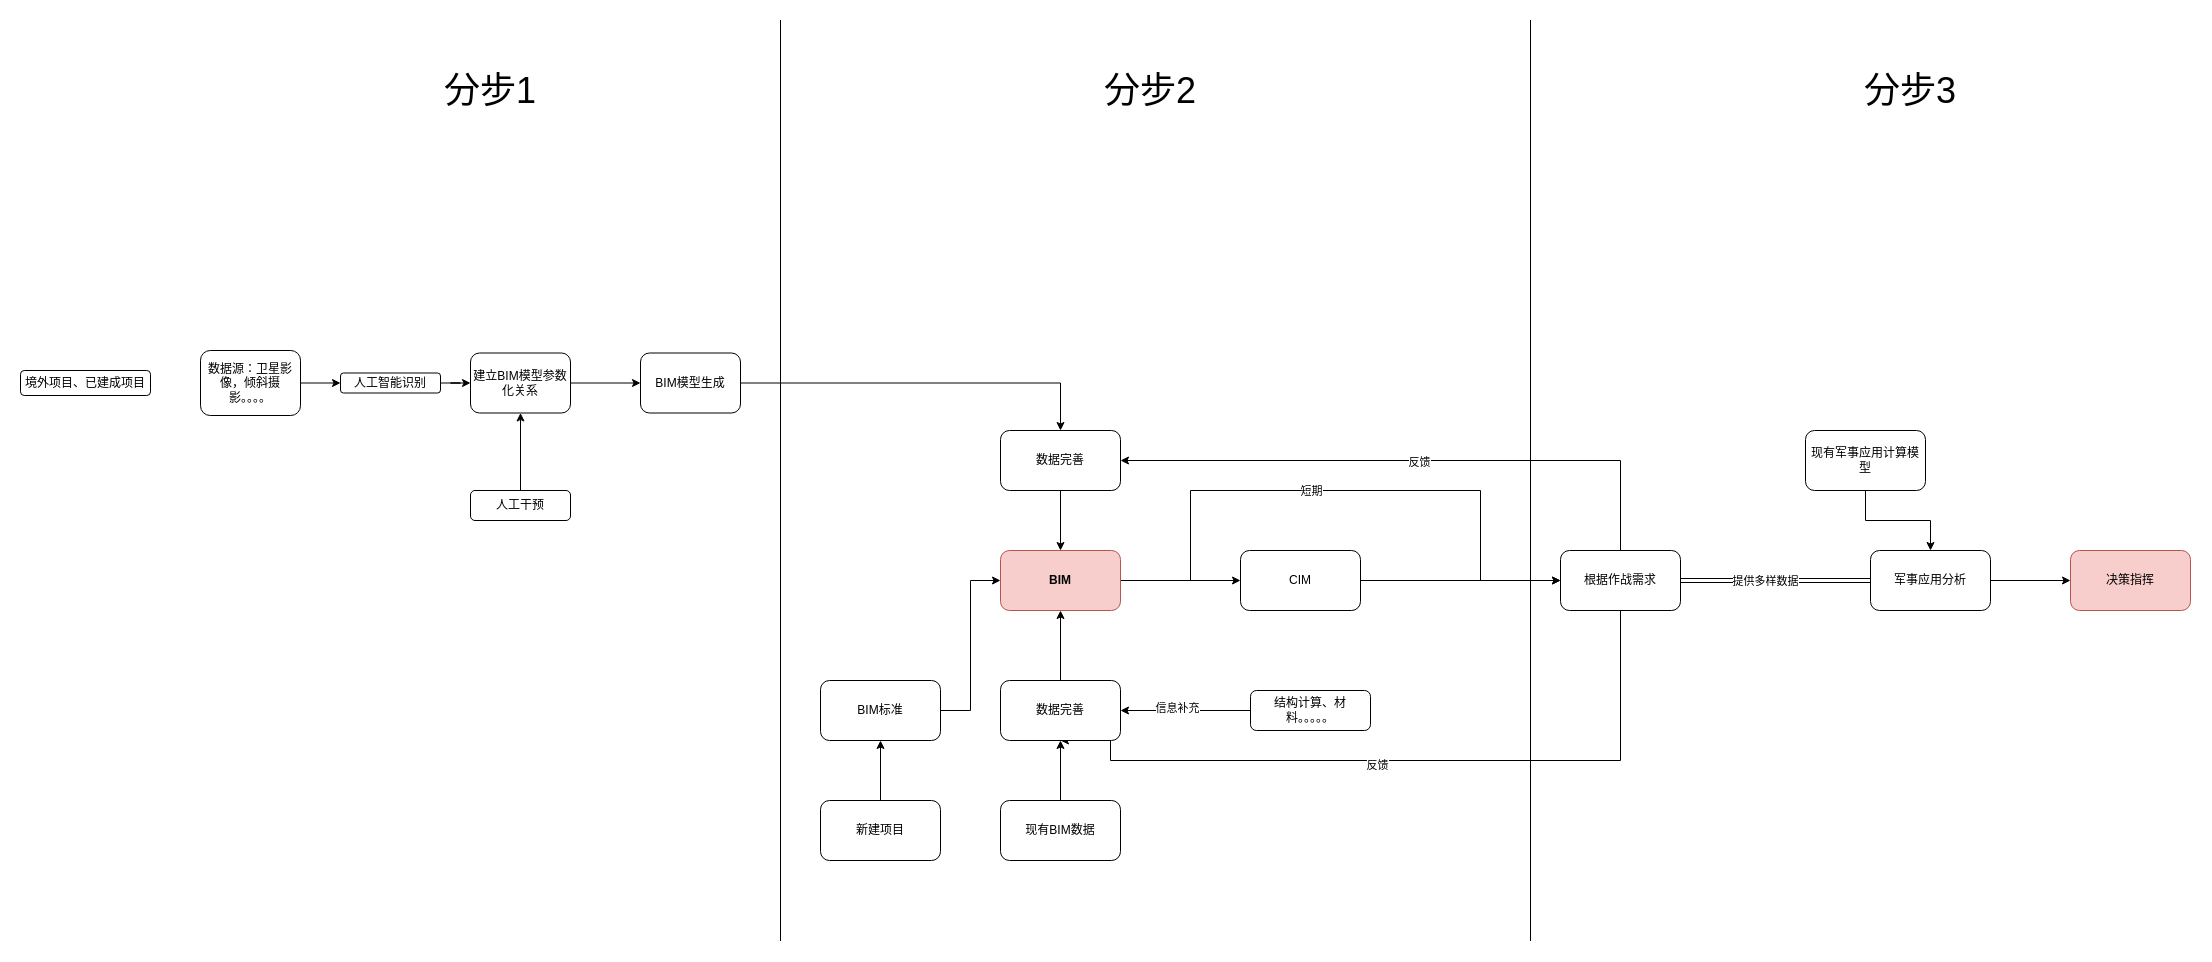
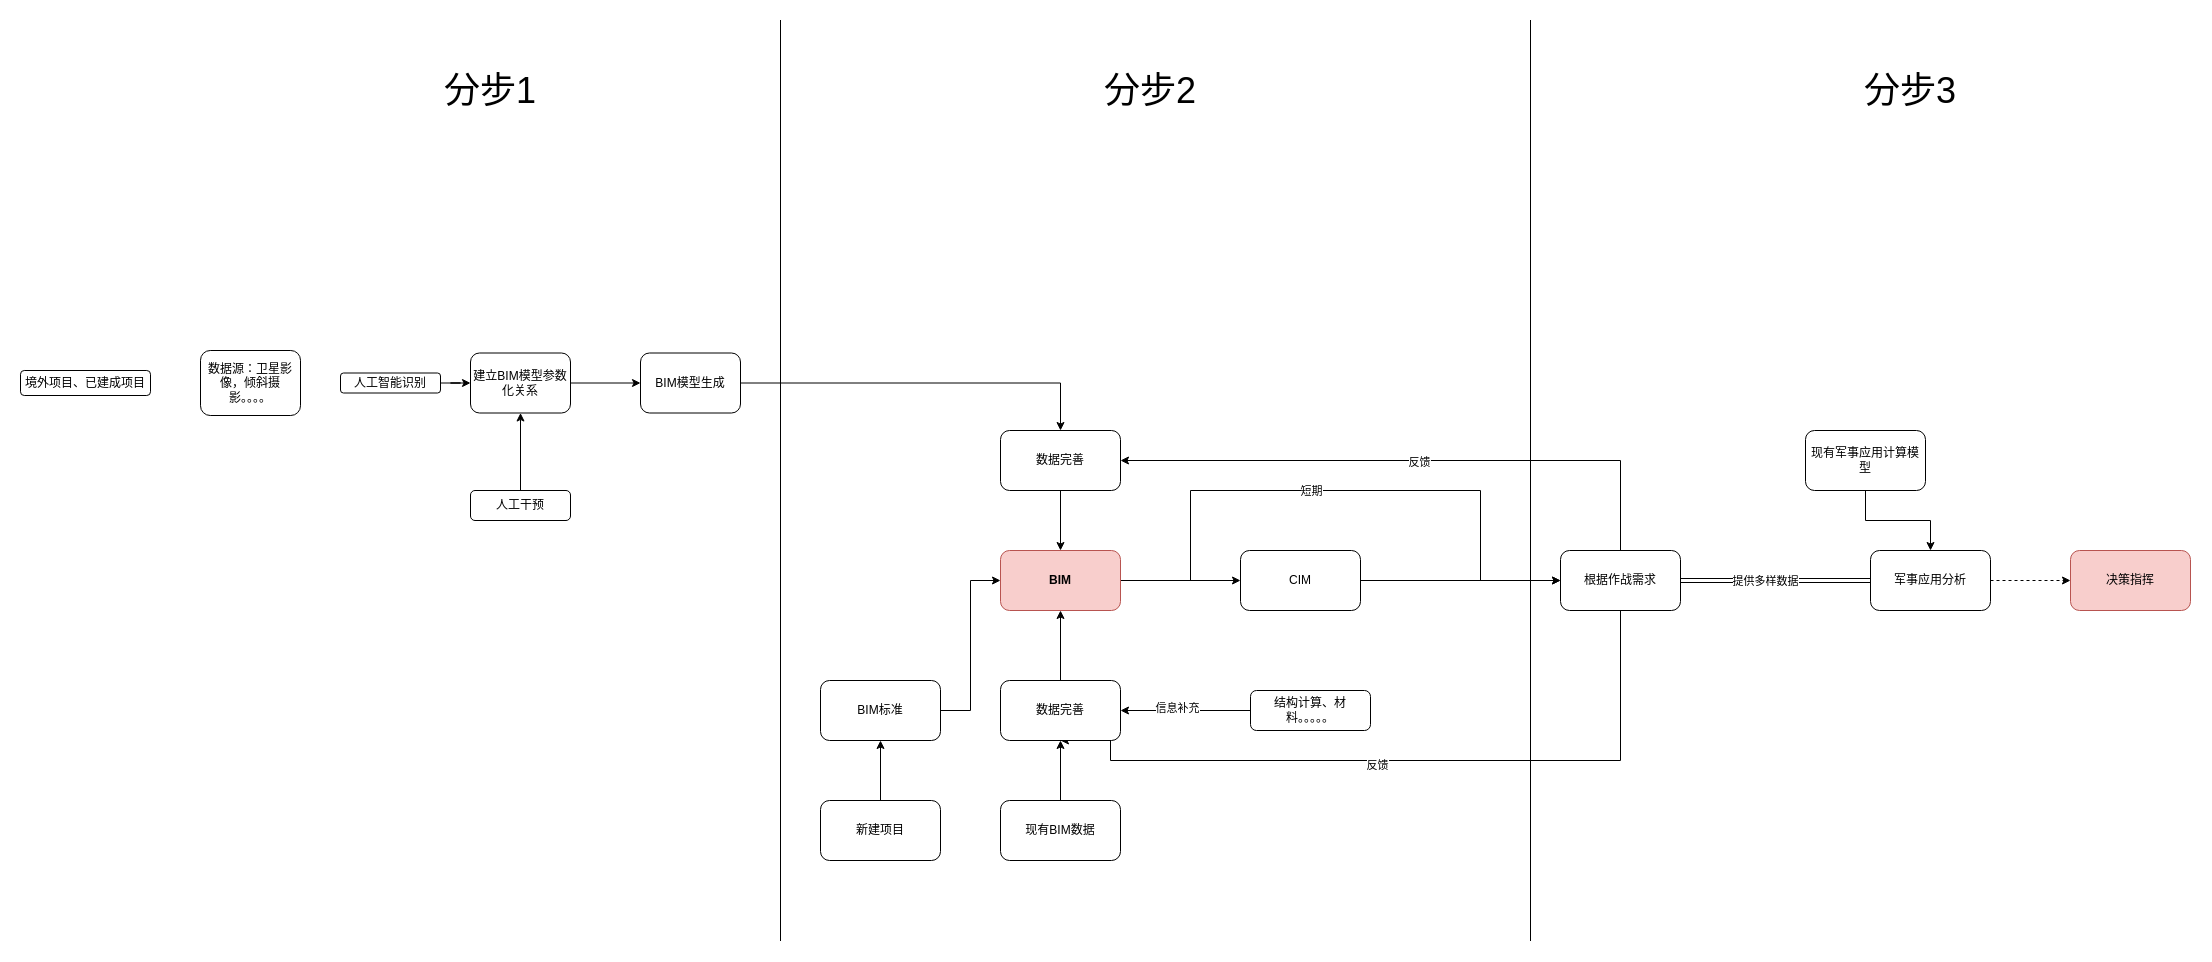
edge "数据源：卫星影像，倾斜摄影。。。。" -> "人工智能识别": removed
edge "军事应用分析" -> "决策指挥": style solid -> dashed
